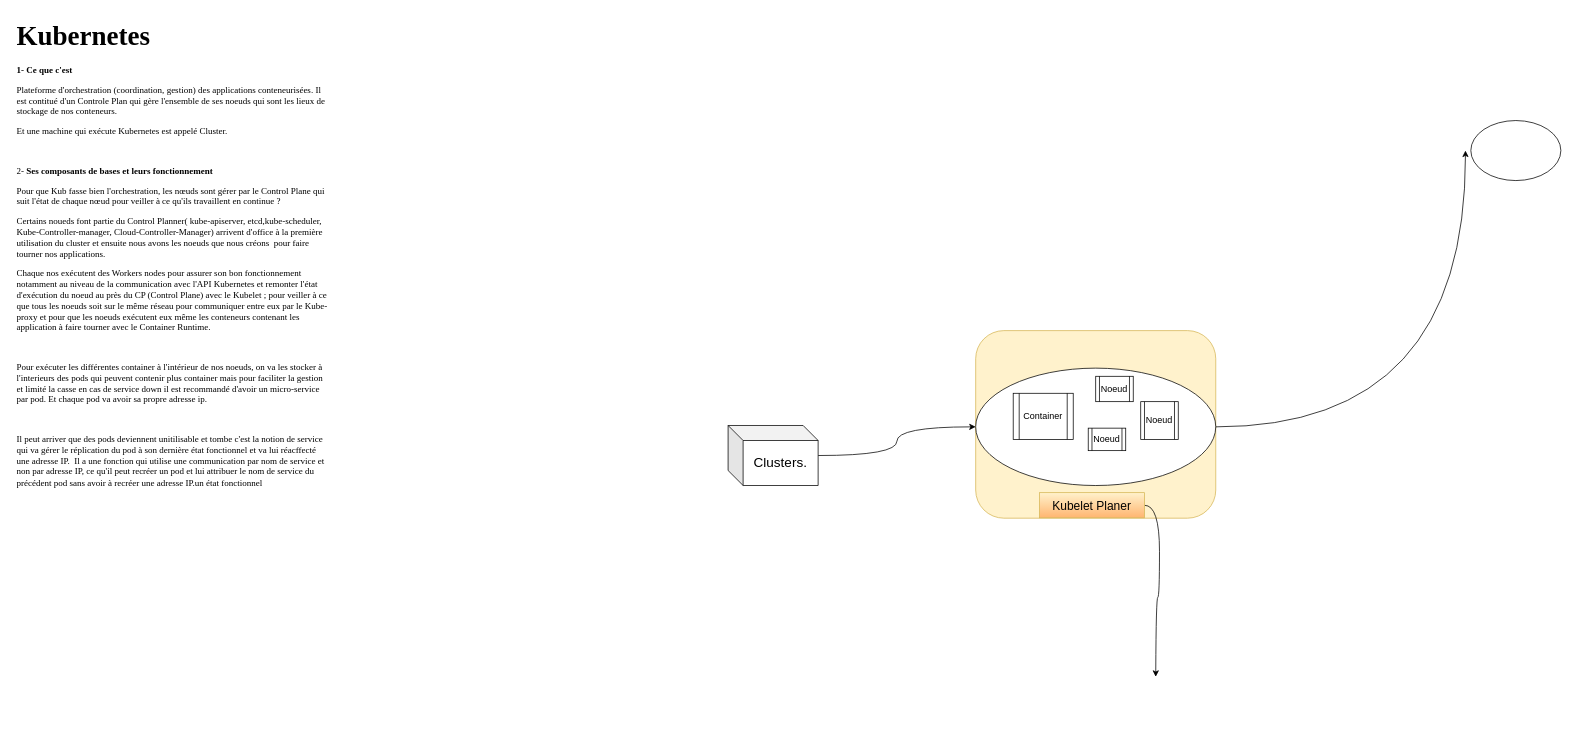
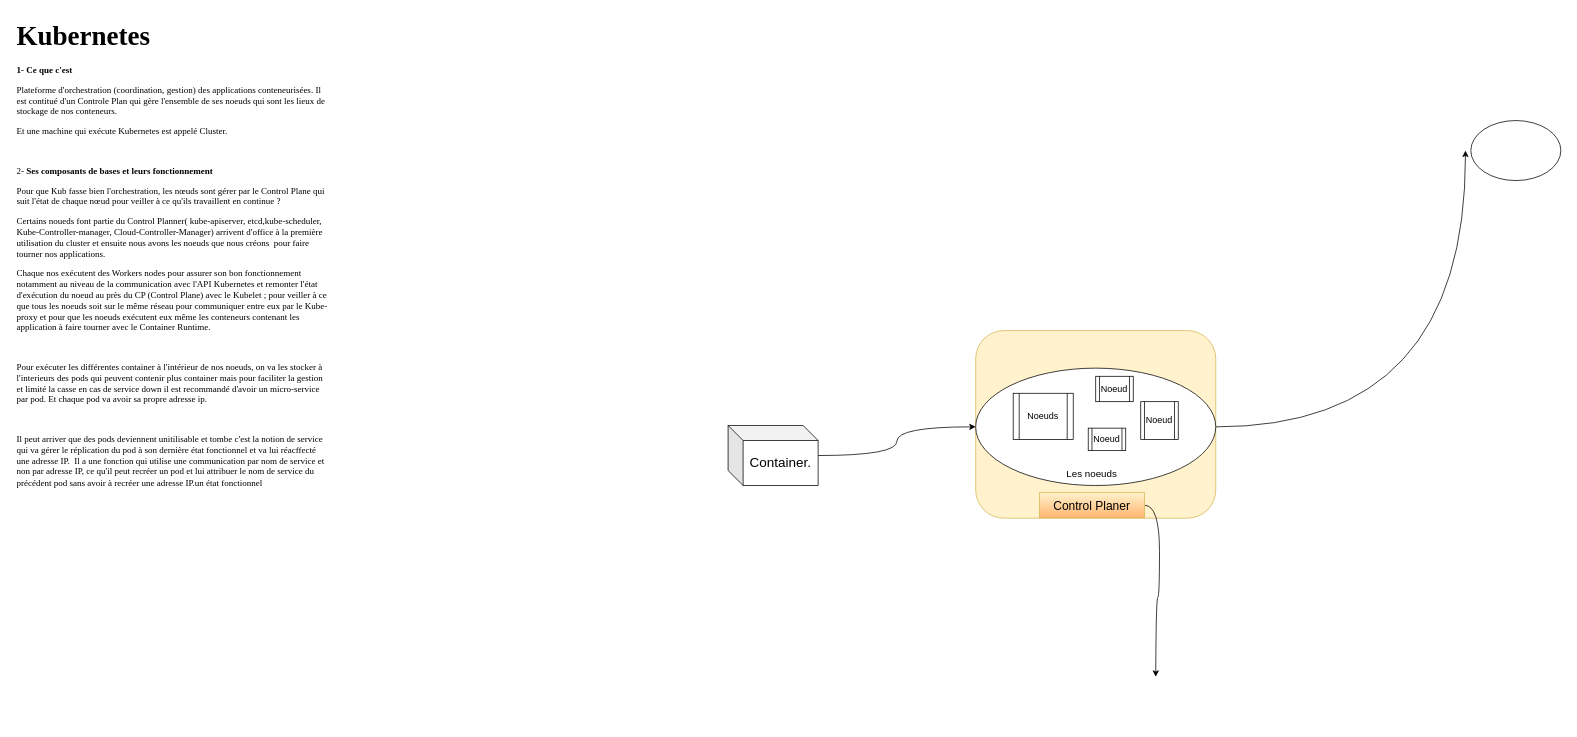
node "Container": label "Container" -> "Noeuds"
node "Clusters.": label "Clusters." -> "Container."
node "Les noeuds": added
node "Kubelet Planer": label "Kubelet Planer" -> "Control Planer"
